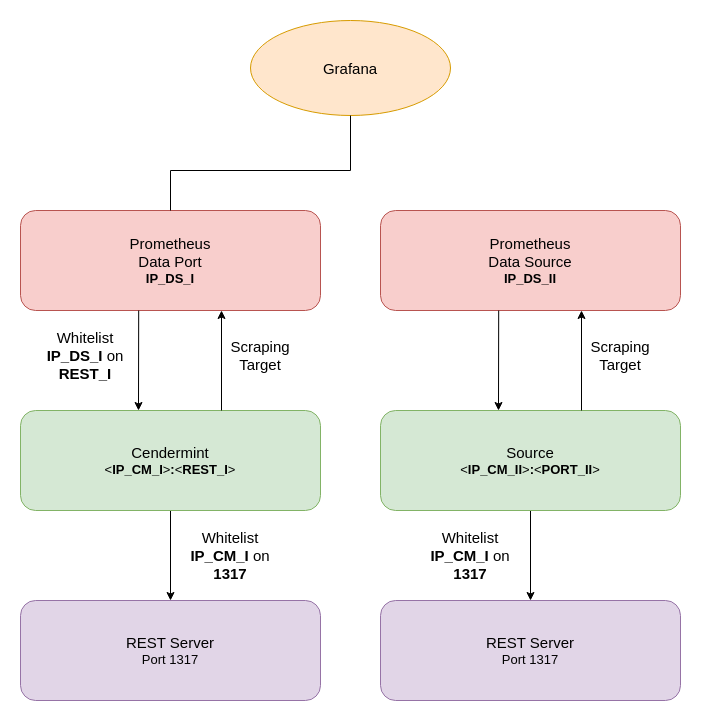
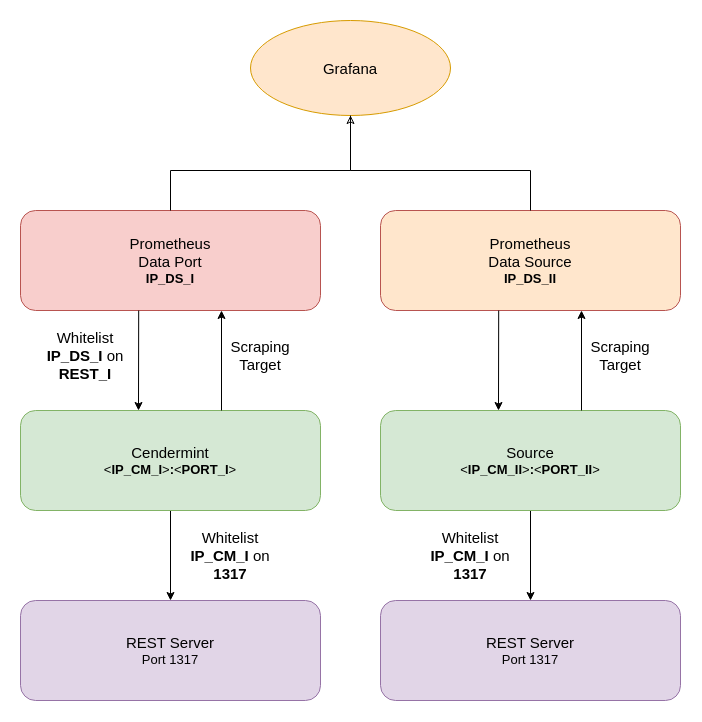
edge "Grafana" -- "Prometheus Data Port IP_DS_I": arrowhead none -> classic
edge "Grafana" -- "Prometheus Data Source IP_DS_II": added
node "Prometheus Data Source IP_DS_II": fillcolor #f8cecc -> #ffe6cc
node "Cendermint <IP_CM_I>:<REST_I>": label "Cendermint <IP_CM_I>:<REST_I>" -> "Cendermint <IP_CM_I>:<PORT_I>"
